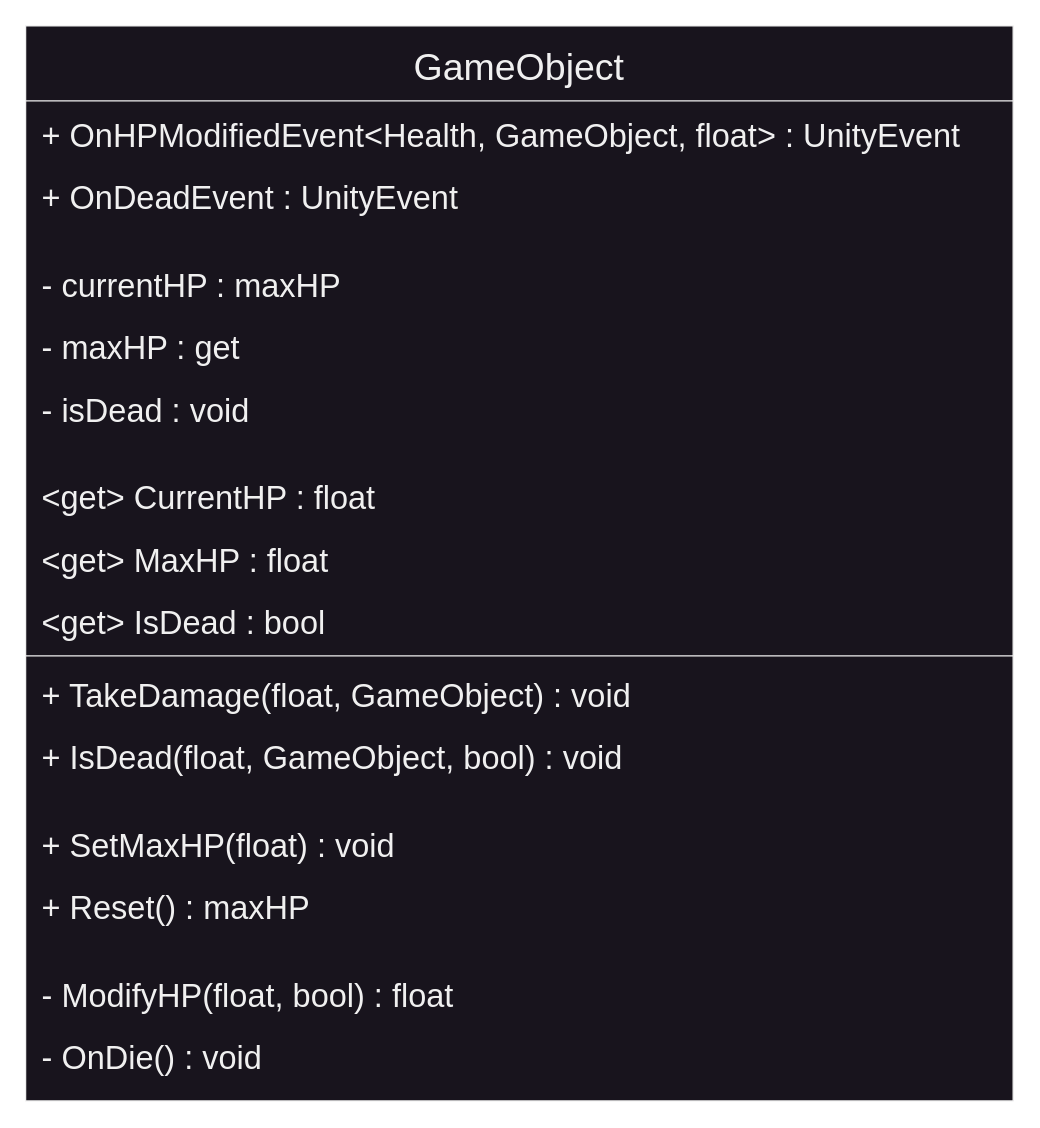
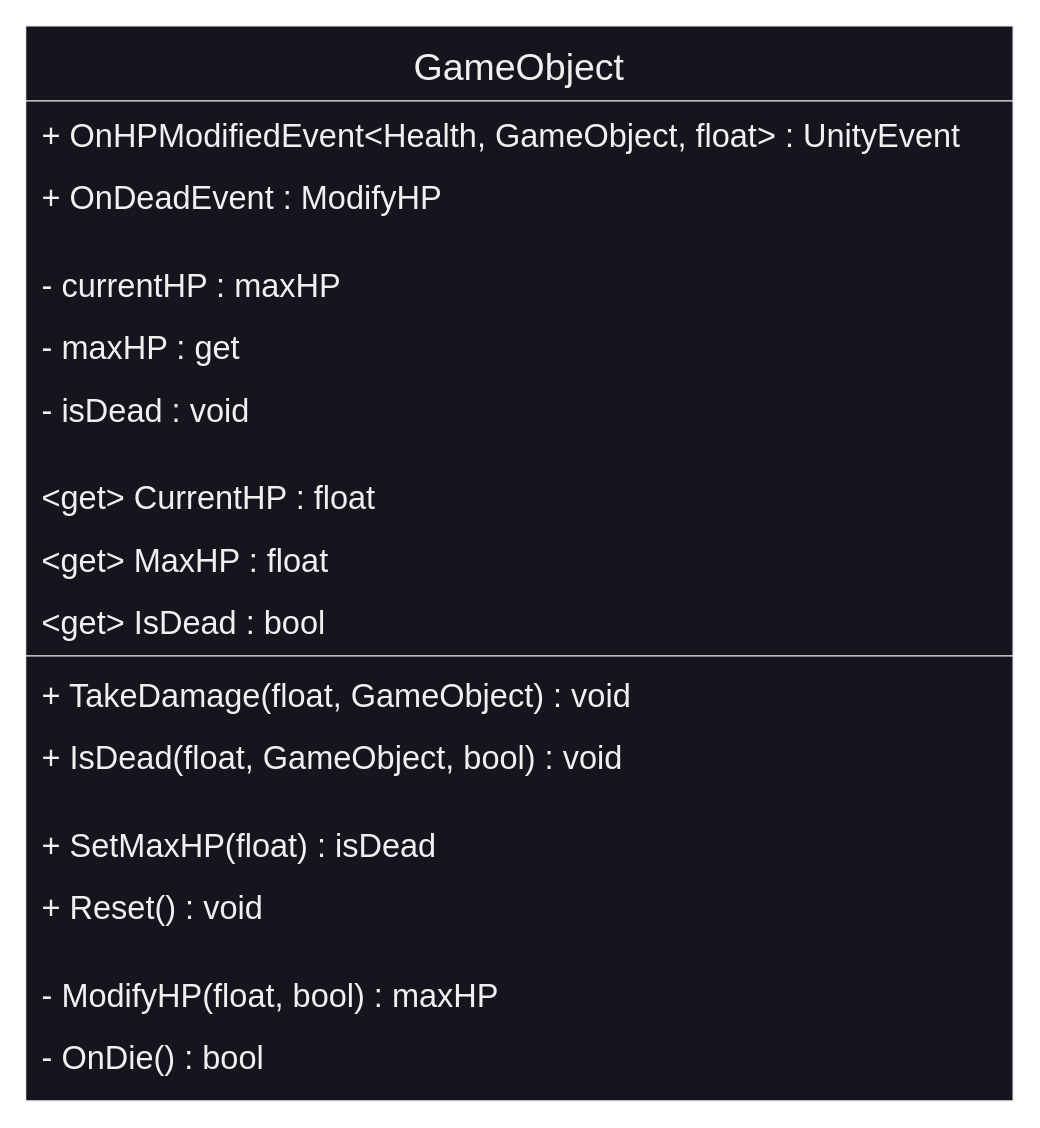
node "+ OnDeadEvent : UnityEvent": label "+ OnDeadEvent : UnityEvent" -> "+ OnDeadEvent : ModifyHP"
node "+ SetMaxHP(float) : void": label "+ SetMaxHP(float) : void" -> "+ SetMaxHP(float) : isDead"
node "+ Reset() : maxHP": label "+ Reset() : maxHP" -> "+ Reset() : void"
node "- ModifyHP(float, bool) : float": label "- ModifyHP(float, bool) : float" -> "- ModifyHP(float, bool) : maxHP"
node "- OnDie() : void": label "- OnDie() : void" -> "- OnDie() : bool"
